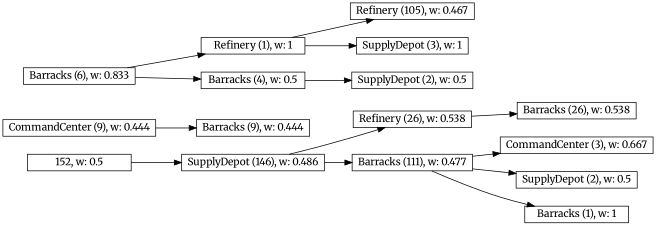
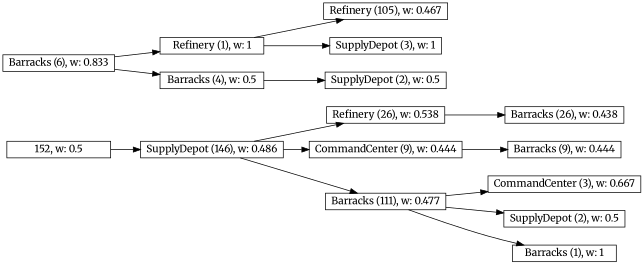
node "Barracks (26), w: 0.538": label "Barracks (26), w: 0.538" -> "Barracks (26), w: 0.438"
edge "SupplyDepot (146), w: 0.486" -> "CommandCenter (9), w: 0.444": added
